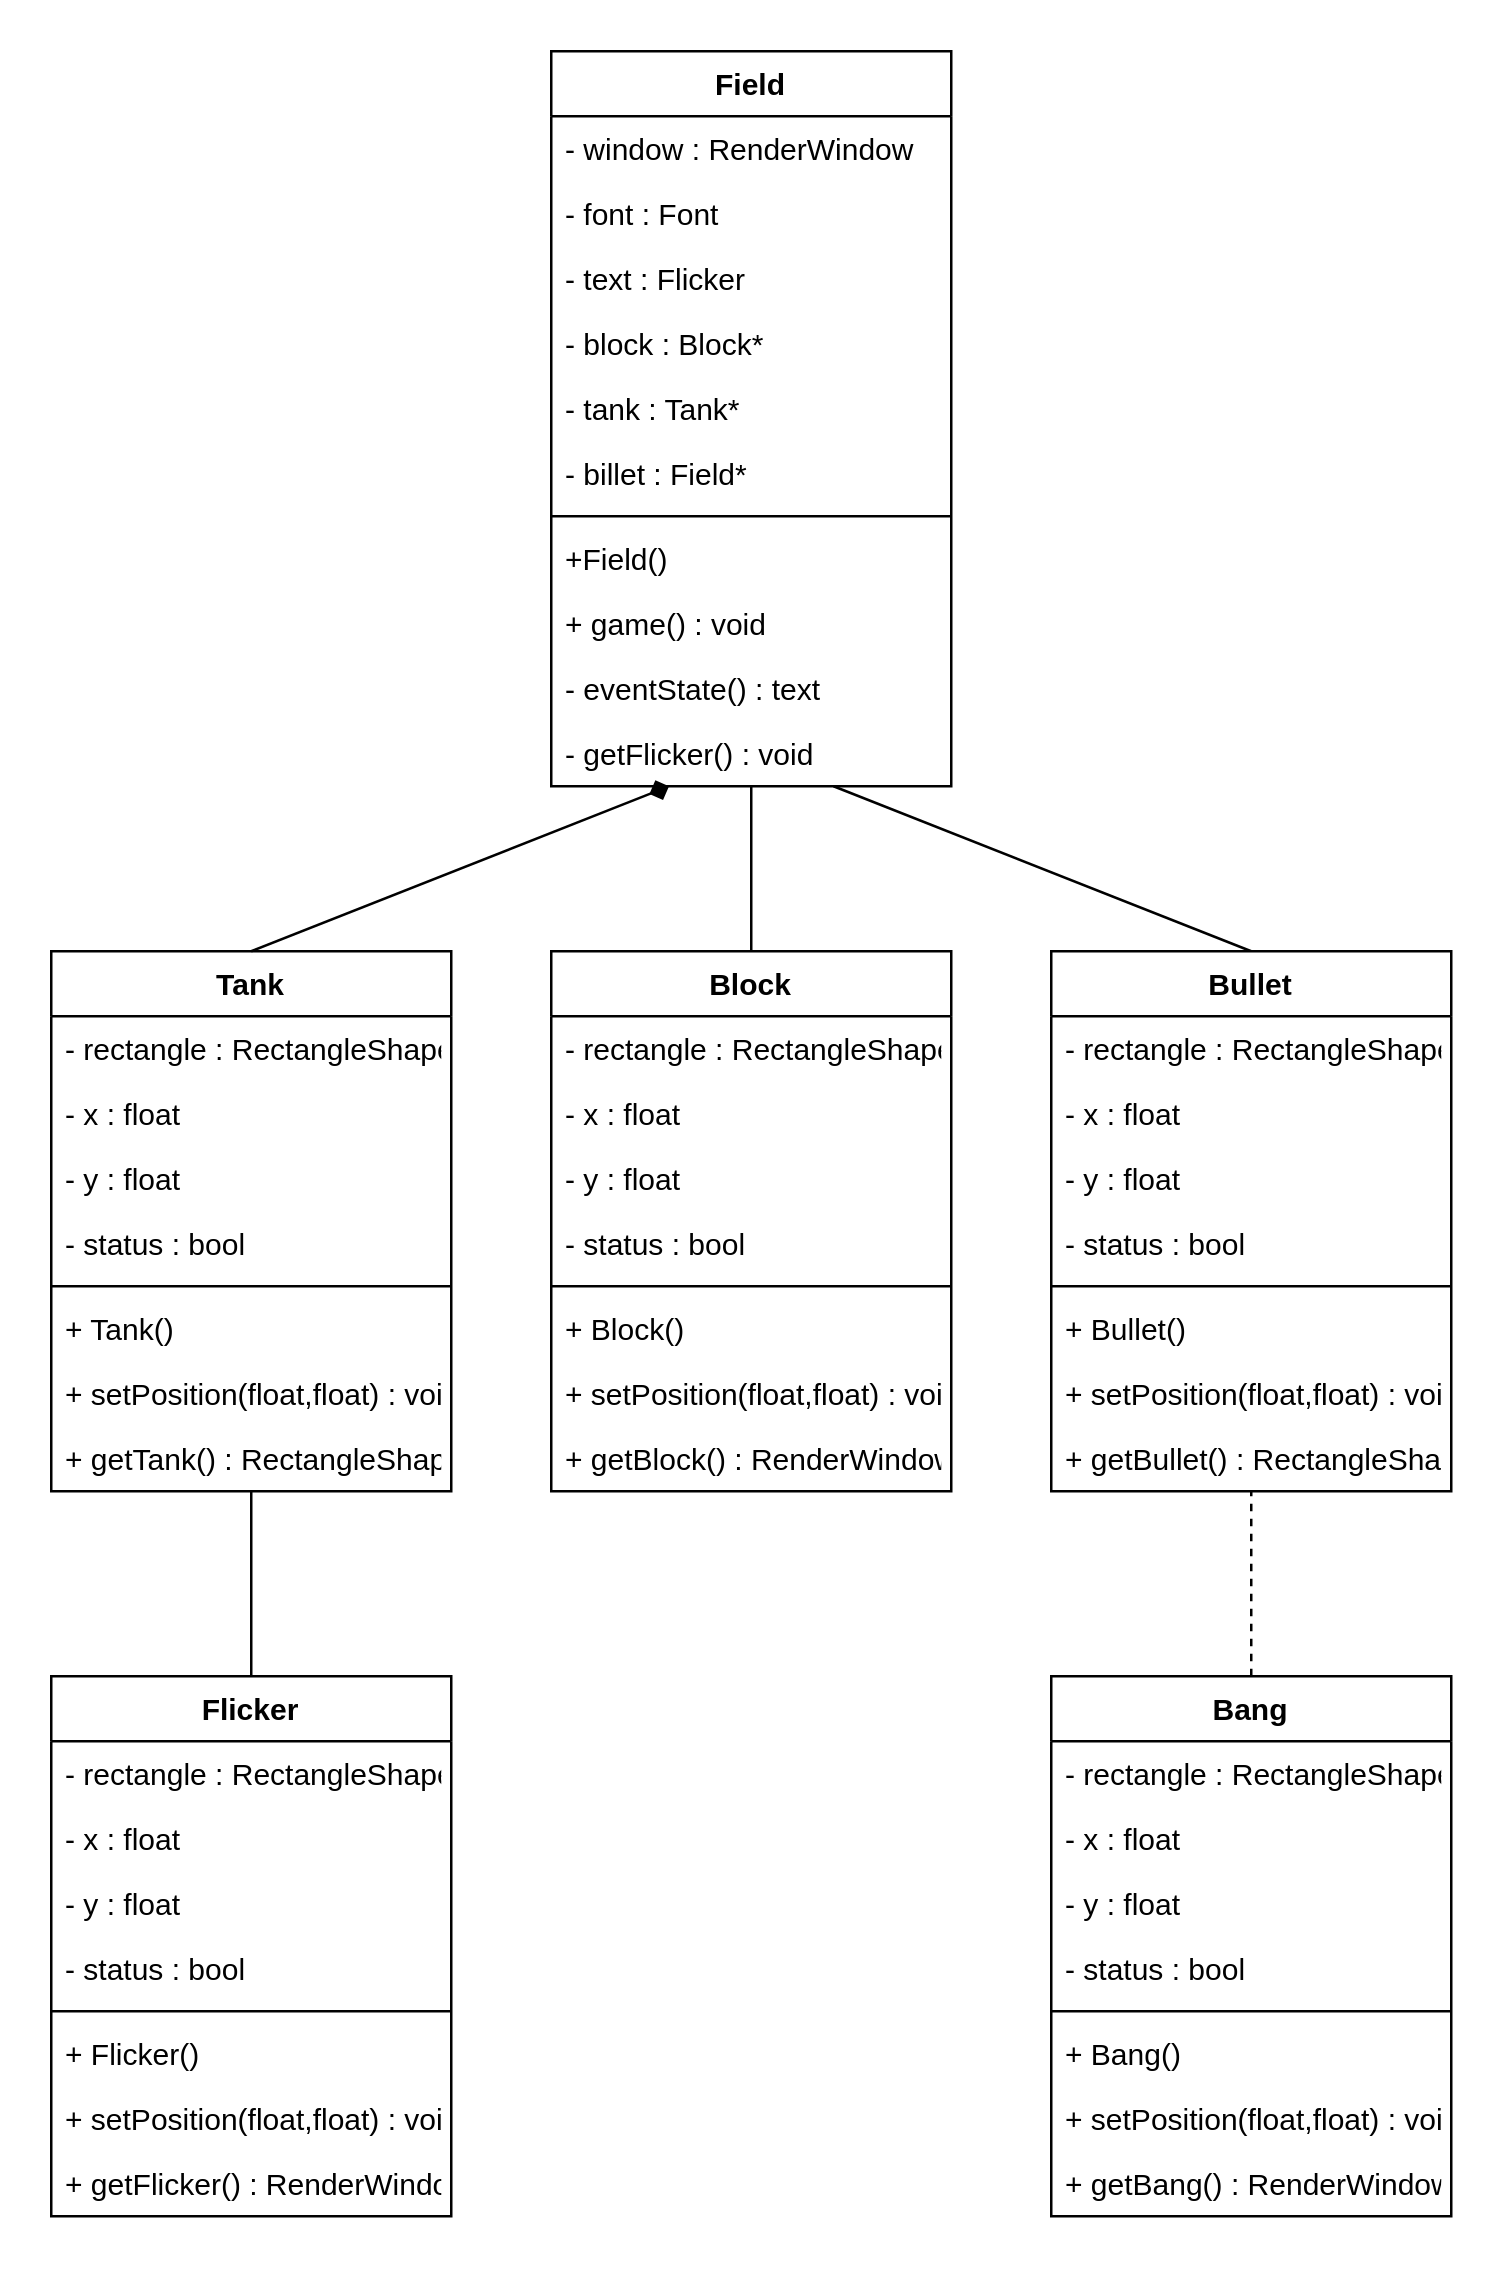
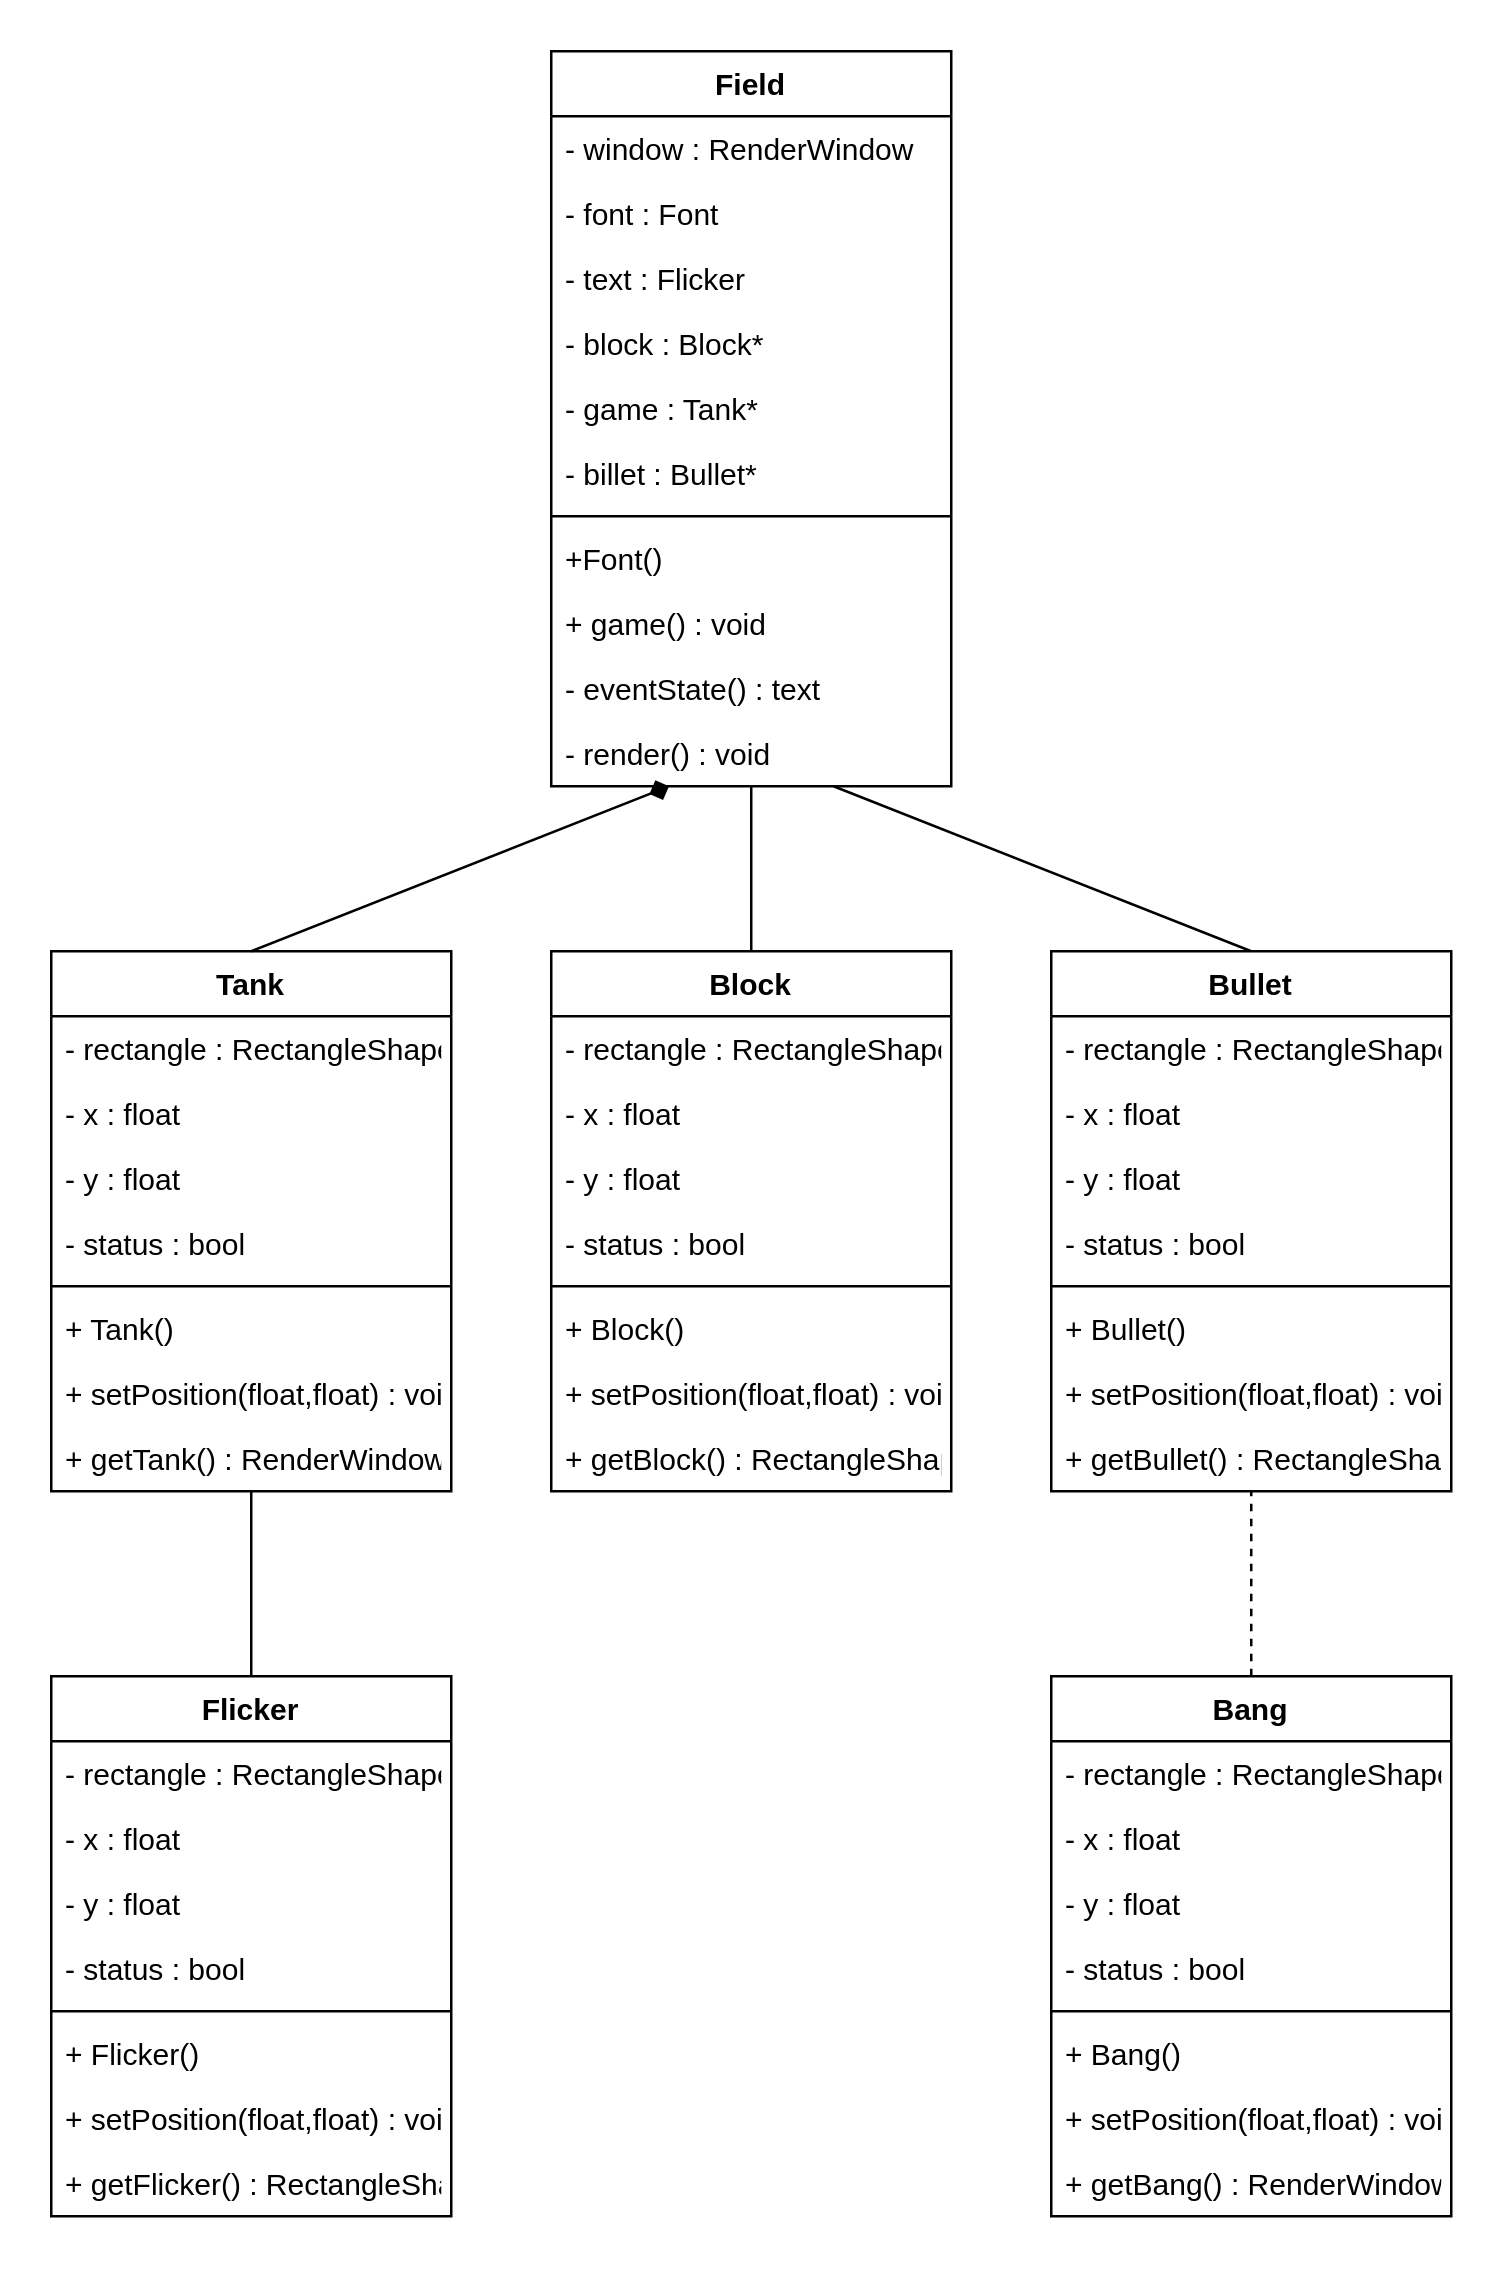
node "- tank : Tank*": label "- tank : Tank*" -> "- game : Tank*"
node "- billet : Field*": label "- billet : Field*" -> "- billet : Bullet*"
node "+Field()": label "+Field()" -> "+Font()"
node "- getFlicker() : void": label "- getFlicker() : void" -> "- render() : void"
node "+ getTank() : RectangleShape&": label "+ getTank() : RectangleShape&" -> "+ getTank() : RenderWindow&"
node "+ getBlock() : RenderWindow&": label "+ getBlock() : RenderWindow&" -> "+ getBlock() : RectangleShape&"
node "+ getFlicker() : RenderWindow&": label "+ getFlicker() : RenderWindow&" -> "+ getFlicker() : RectangleShape&"
